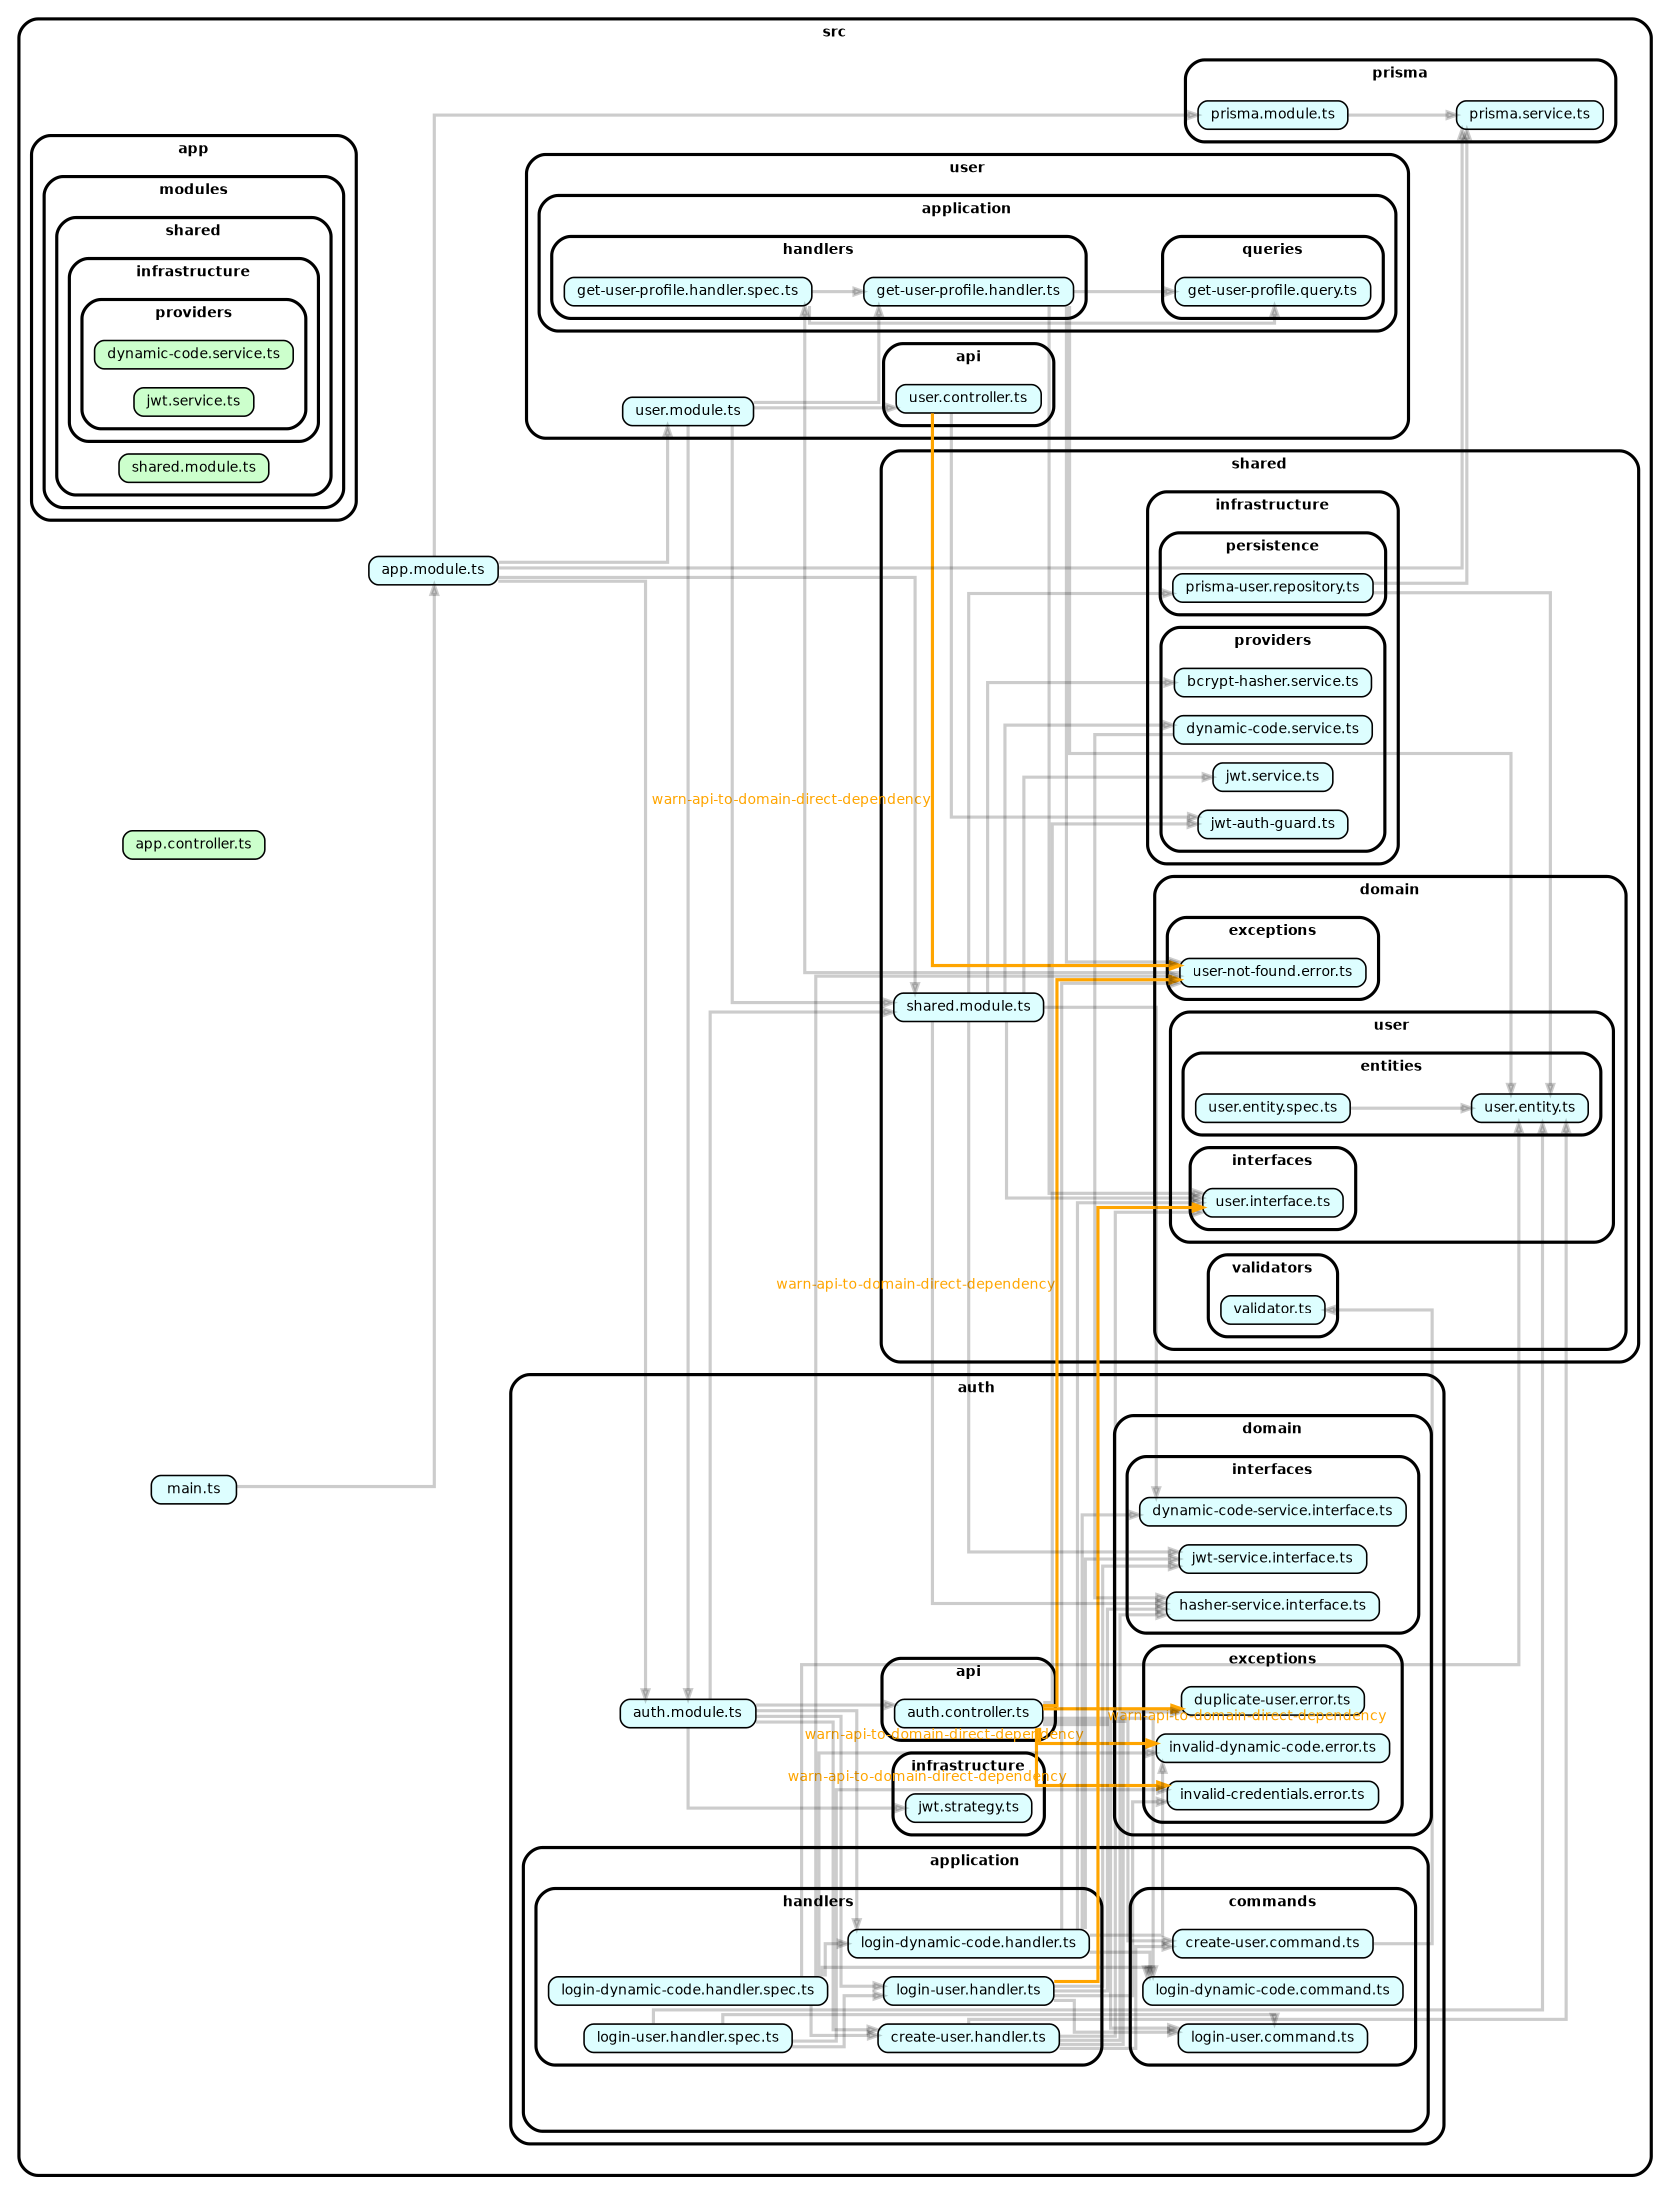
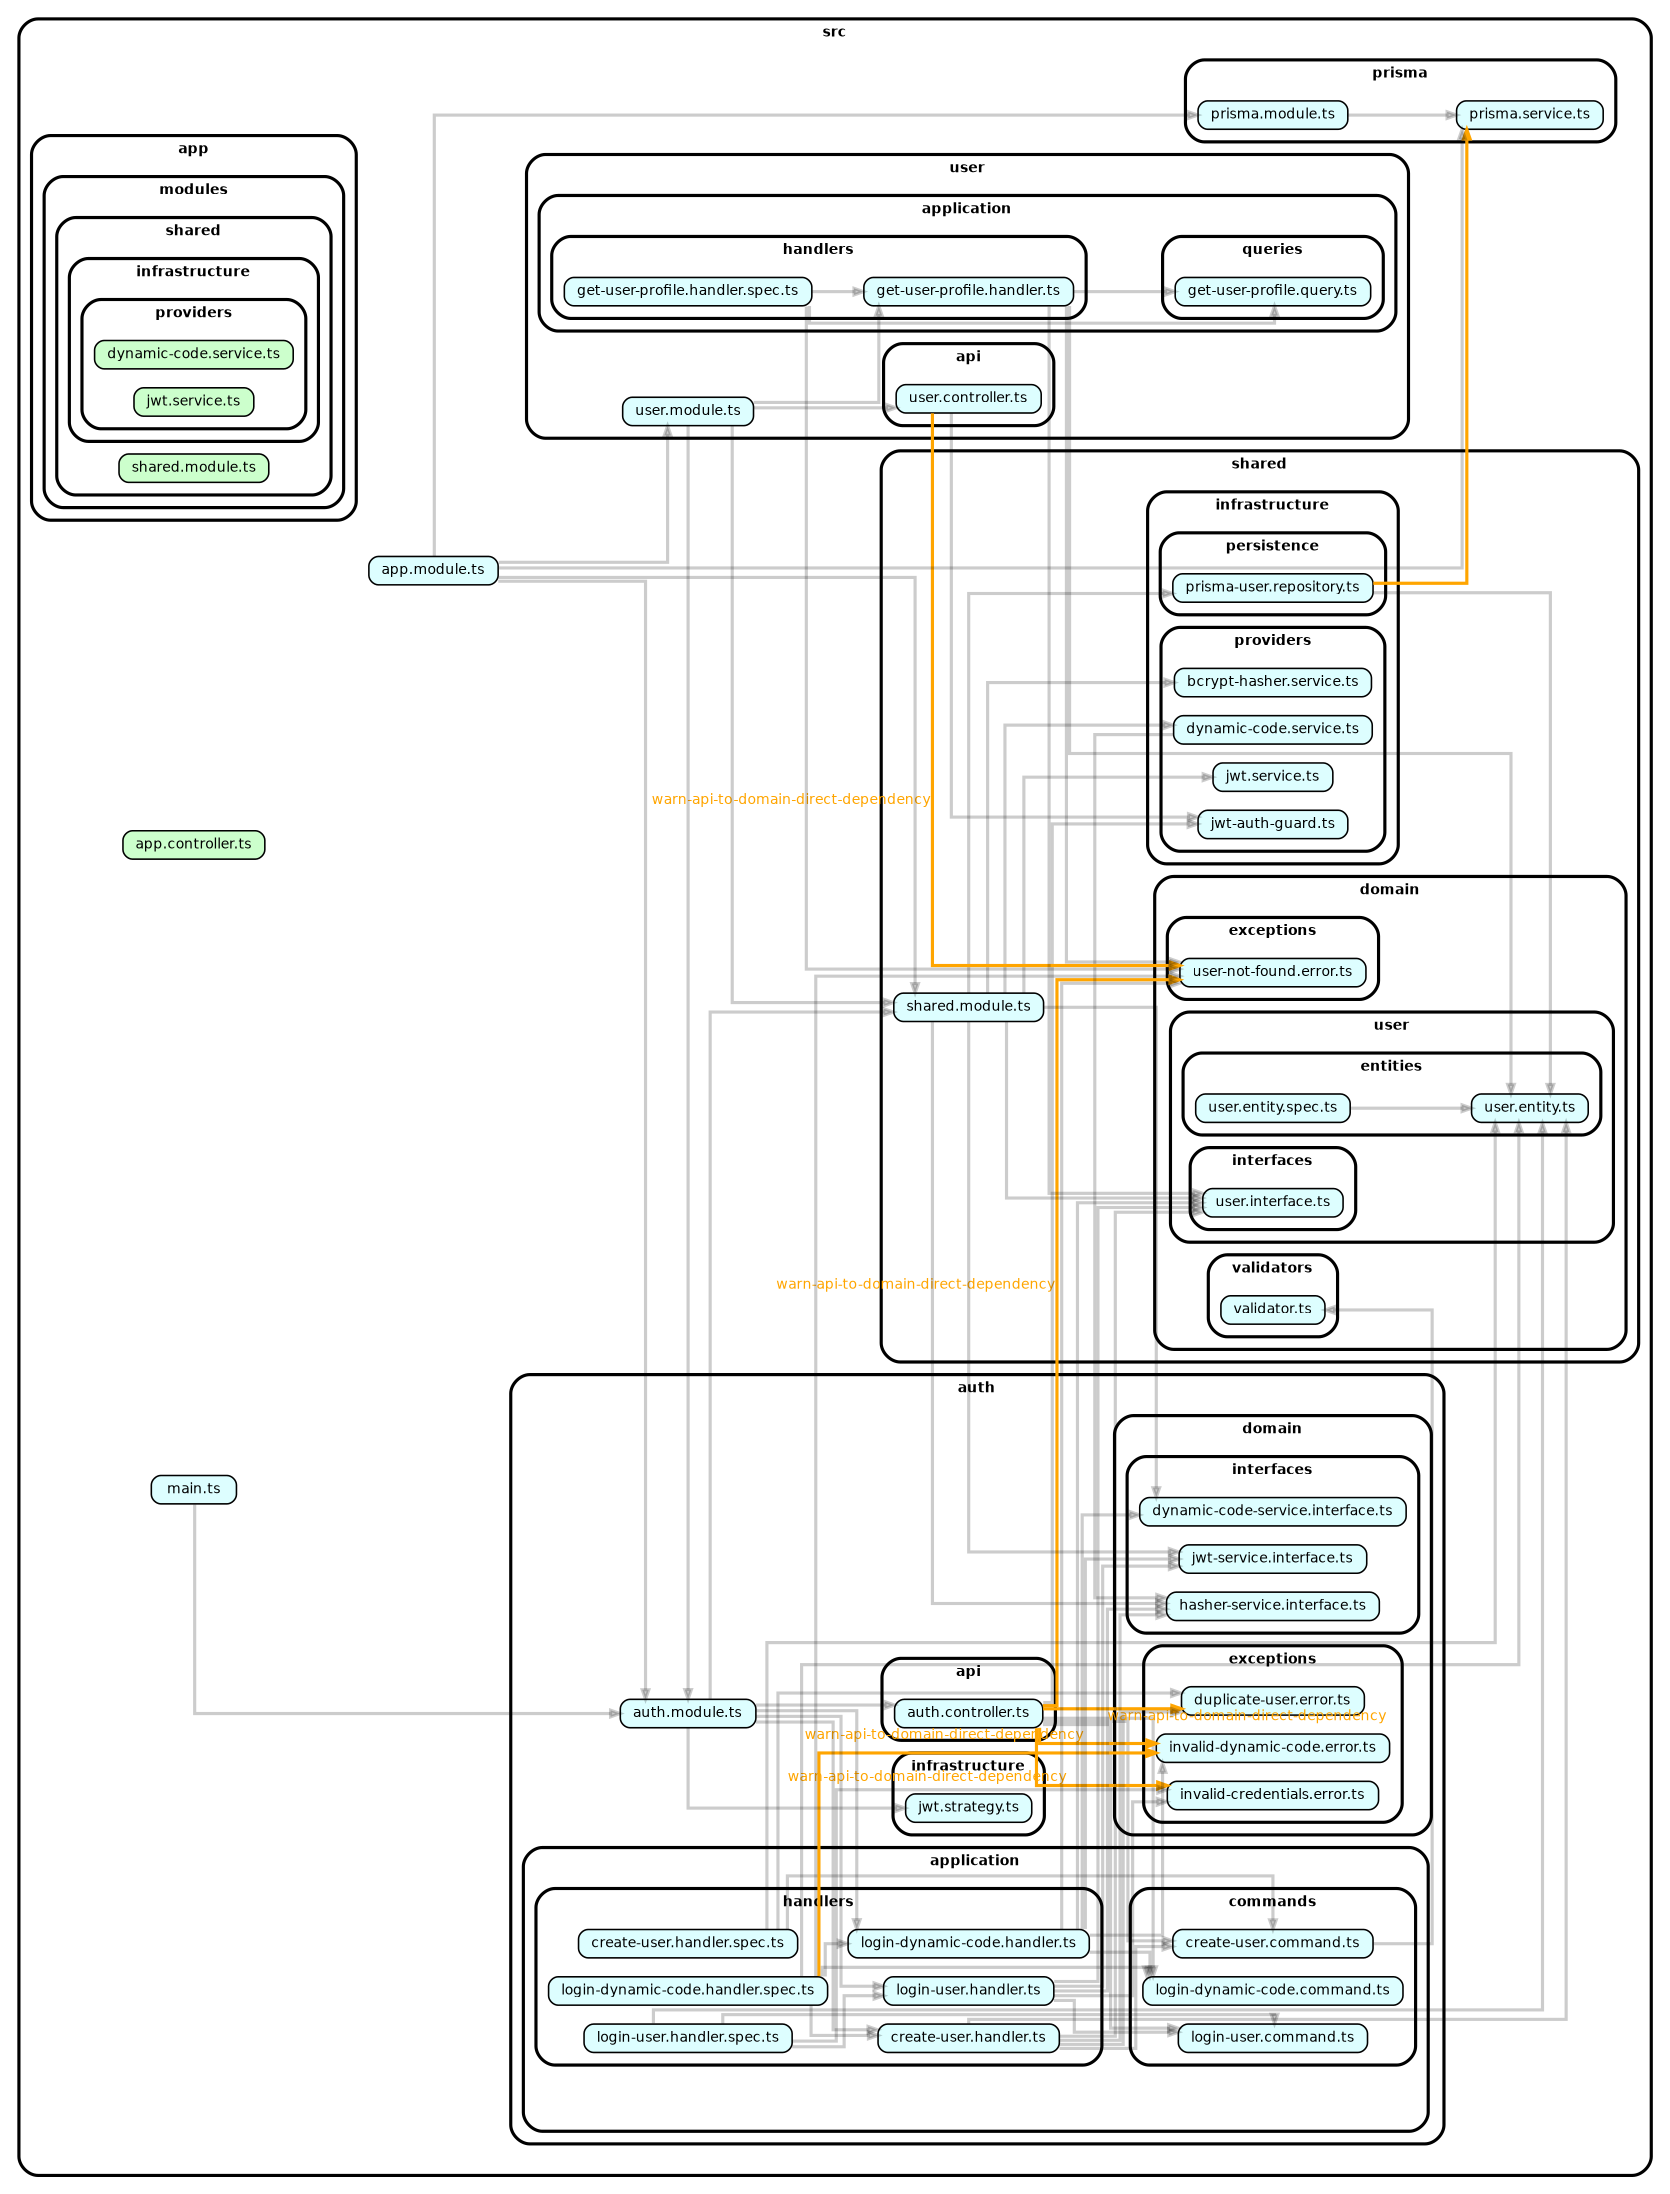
edge "prisma-user.repository.ts" -> "prisma.service.ts": color #00000033 -> orange
edge "user-not-found.error.ts" -> "get-user-profile.handler.spec.ts": reversed
edge "main.ts" -> "app.module.ts": now "main.ts" -> "auth.module.ts"
edge "login-user.handler.ts" -> "user.interface.ts": color orange -> #00000033
edge "login-dynamic-code.handler.spec.ts" -> "invalid-dynamic-code.error.ts": color #00000033 -> orange
node "create-user.handler.spec.ts": added
